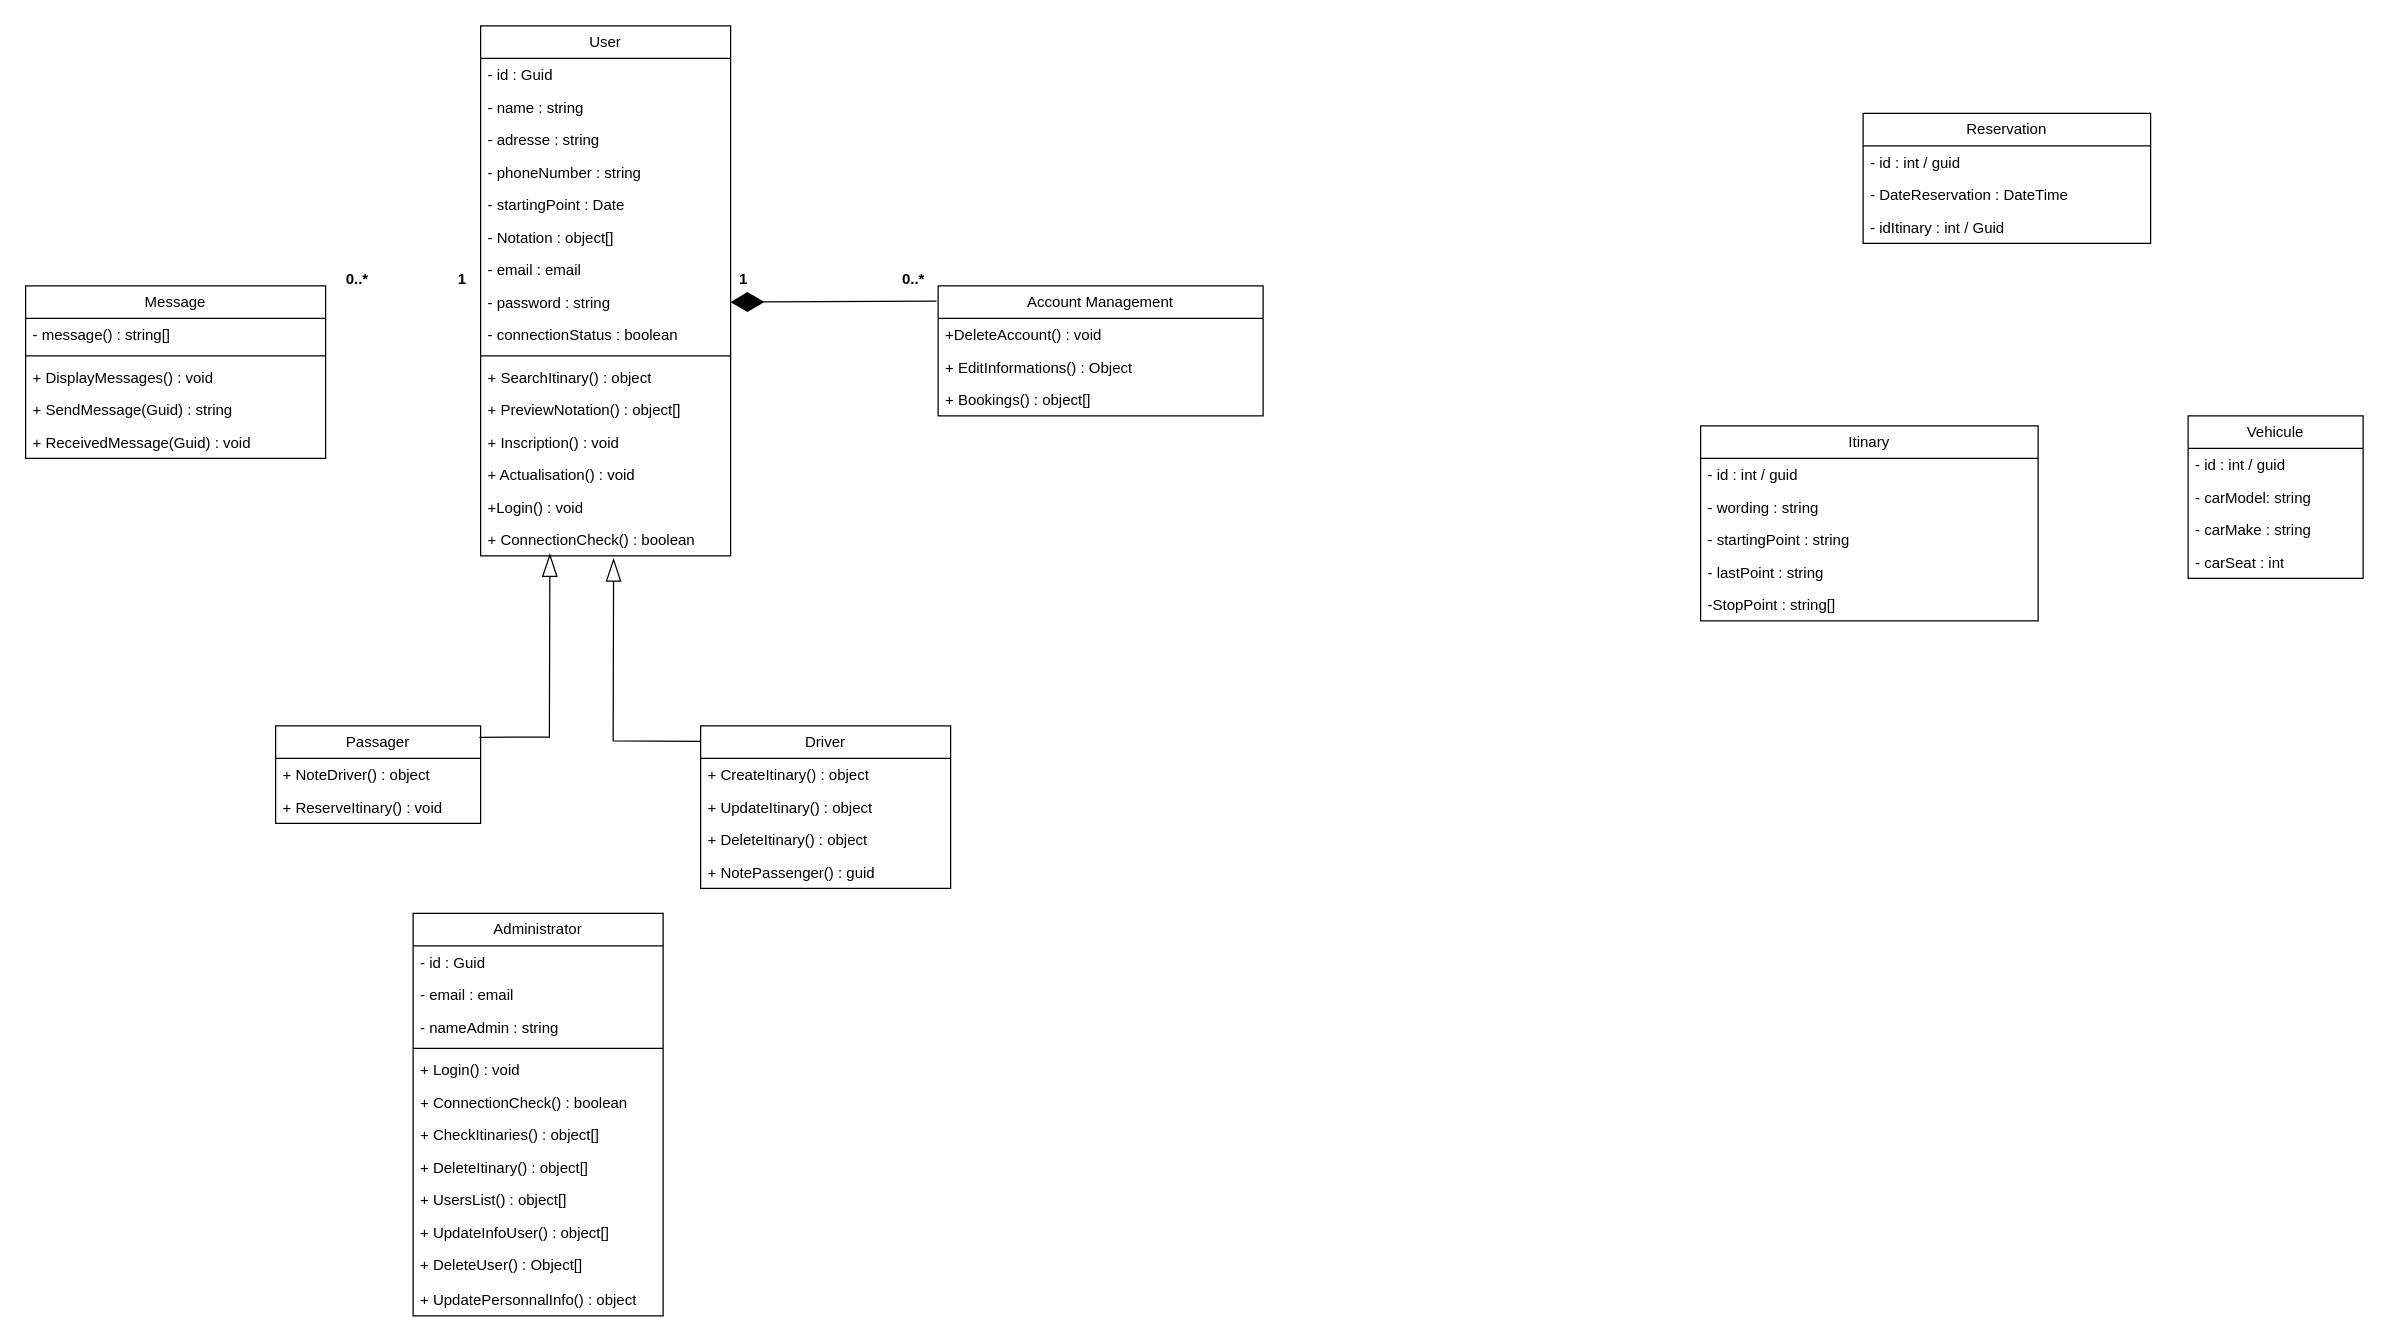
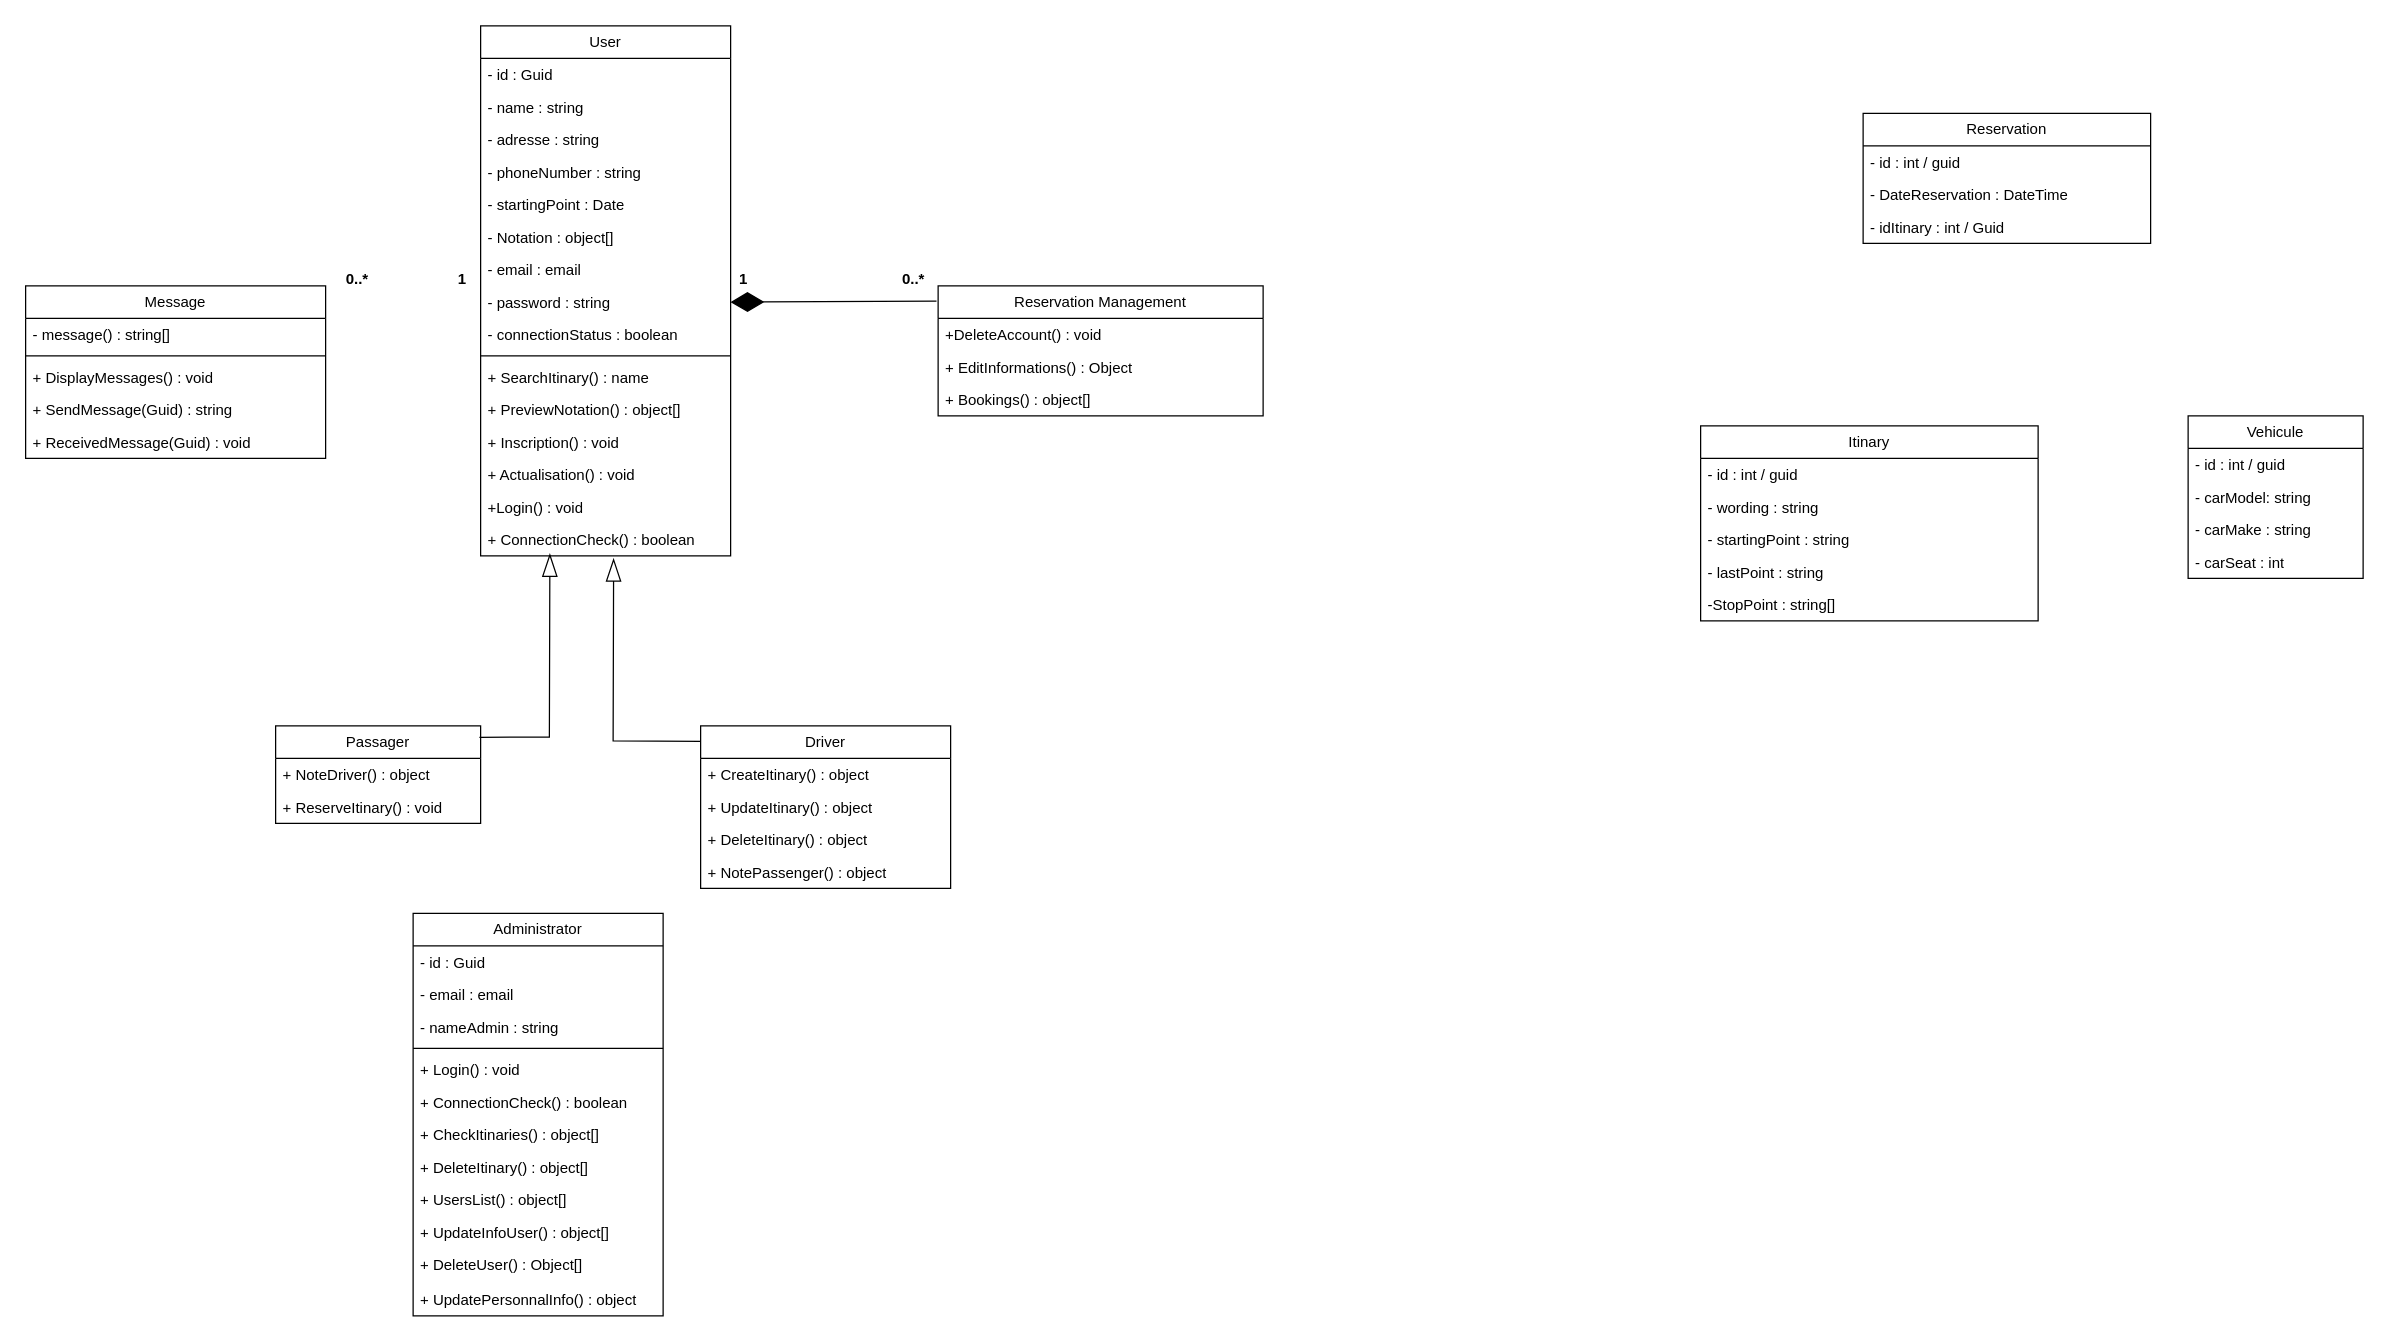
node "Account Management": label "Account Management" -> "Reservation Management"
node "+ SearchItinary() : object": label "+ SearchItinary() : object" -> "+ SearchItinary() : name"
node "+ NotePassenger() : guid": label "+ NotePassenger() : guid" -> "+ NotePassenger() : object"
